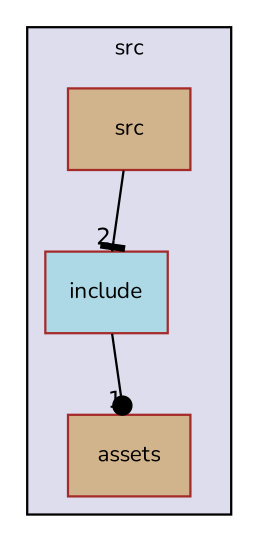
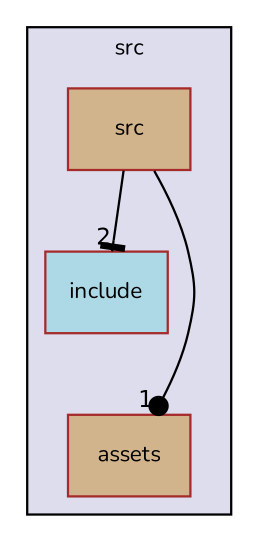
edge "include" -> "assets": now "src" -> "assets"
